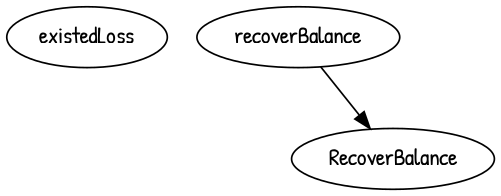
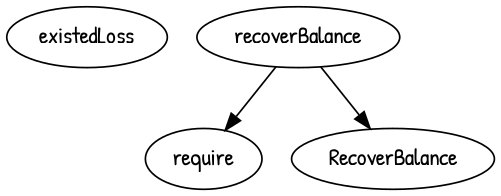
node "require": added
